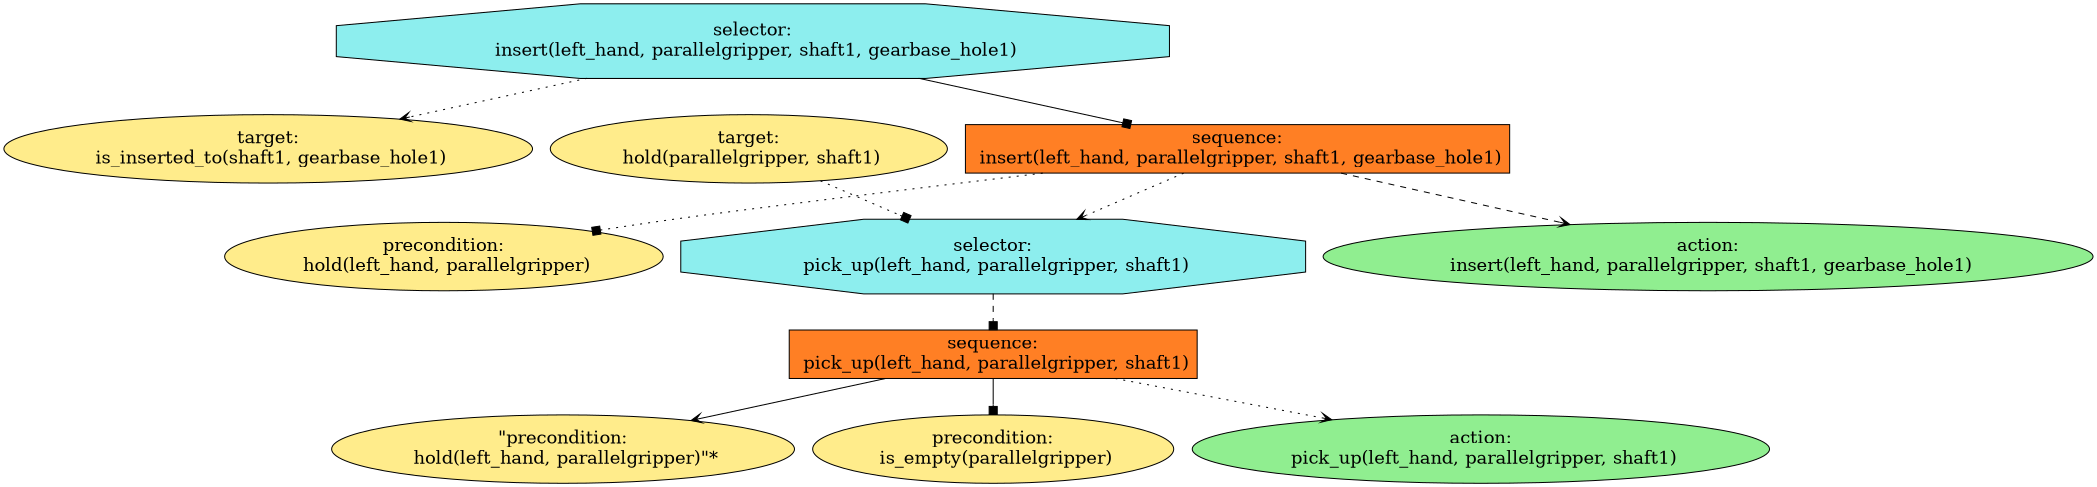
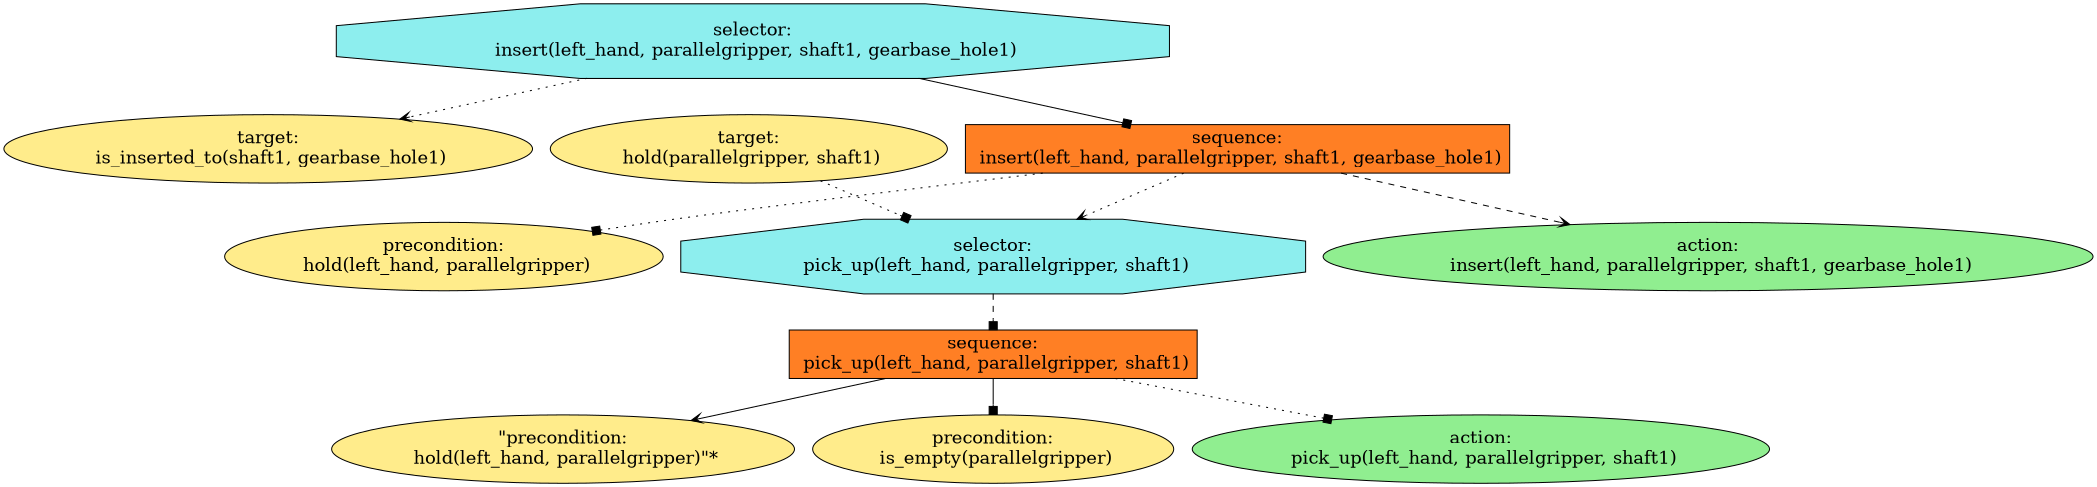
edge "sequence: pick_up(left_hand, parallelgripper, shaft1)" -> "action: pick_up(left_hand, parallelgripper, shaft1)": arrowhead vee -> box
